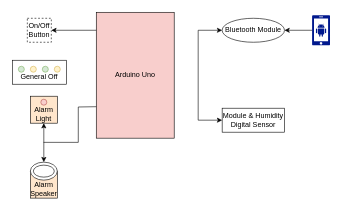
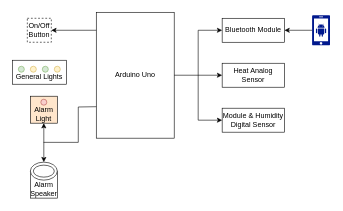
node "Bluetooth Module": shape ellipse -> rectangle
node "General Off": label "General Off" -> "General Lights"
node "Arduino Uno": fillcolor #f8cecc -> #ffffff
edge "Arduino Uno" -> "Heat Analog Sensor": added
node "Heat Analog Sensor": added
node "Alarm Speaker": fillcolor #ffe6cc -> #ffffff
